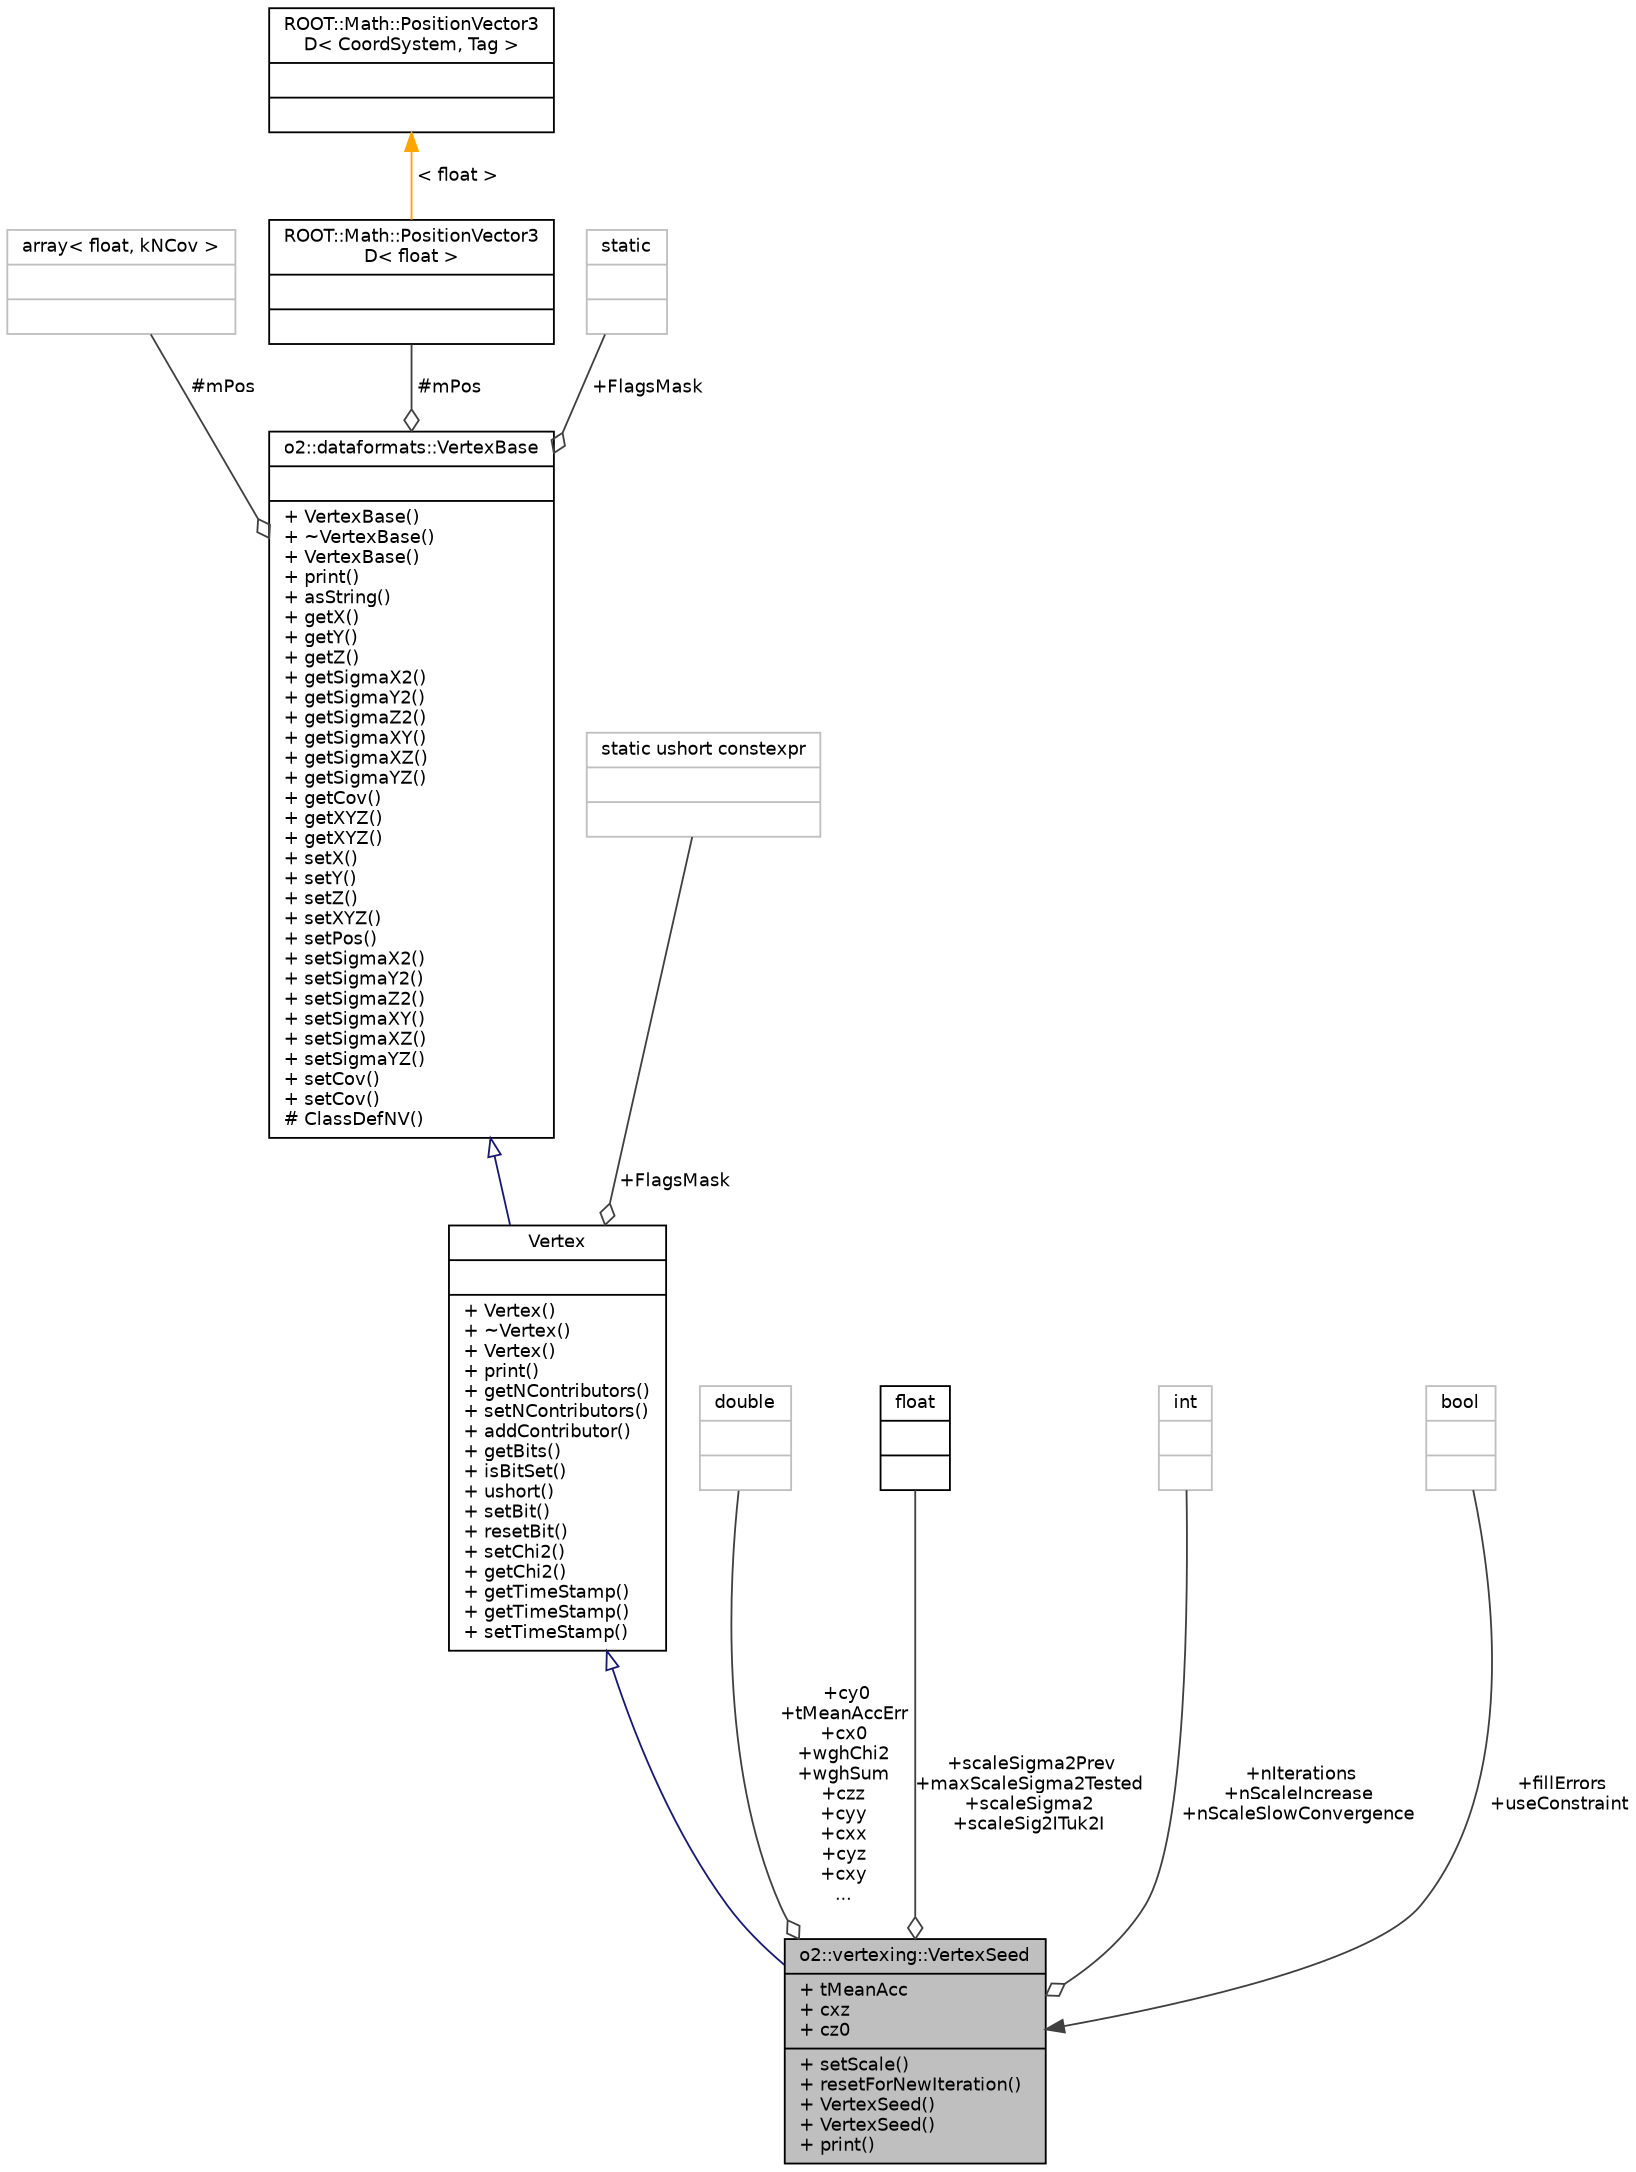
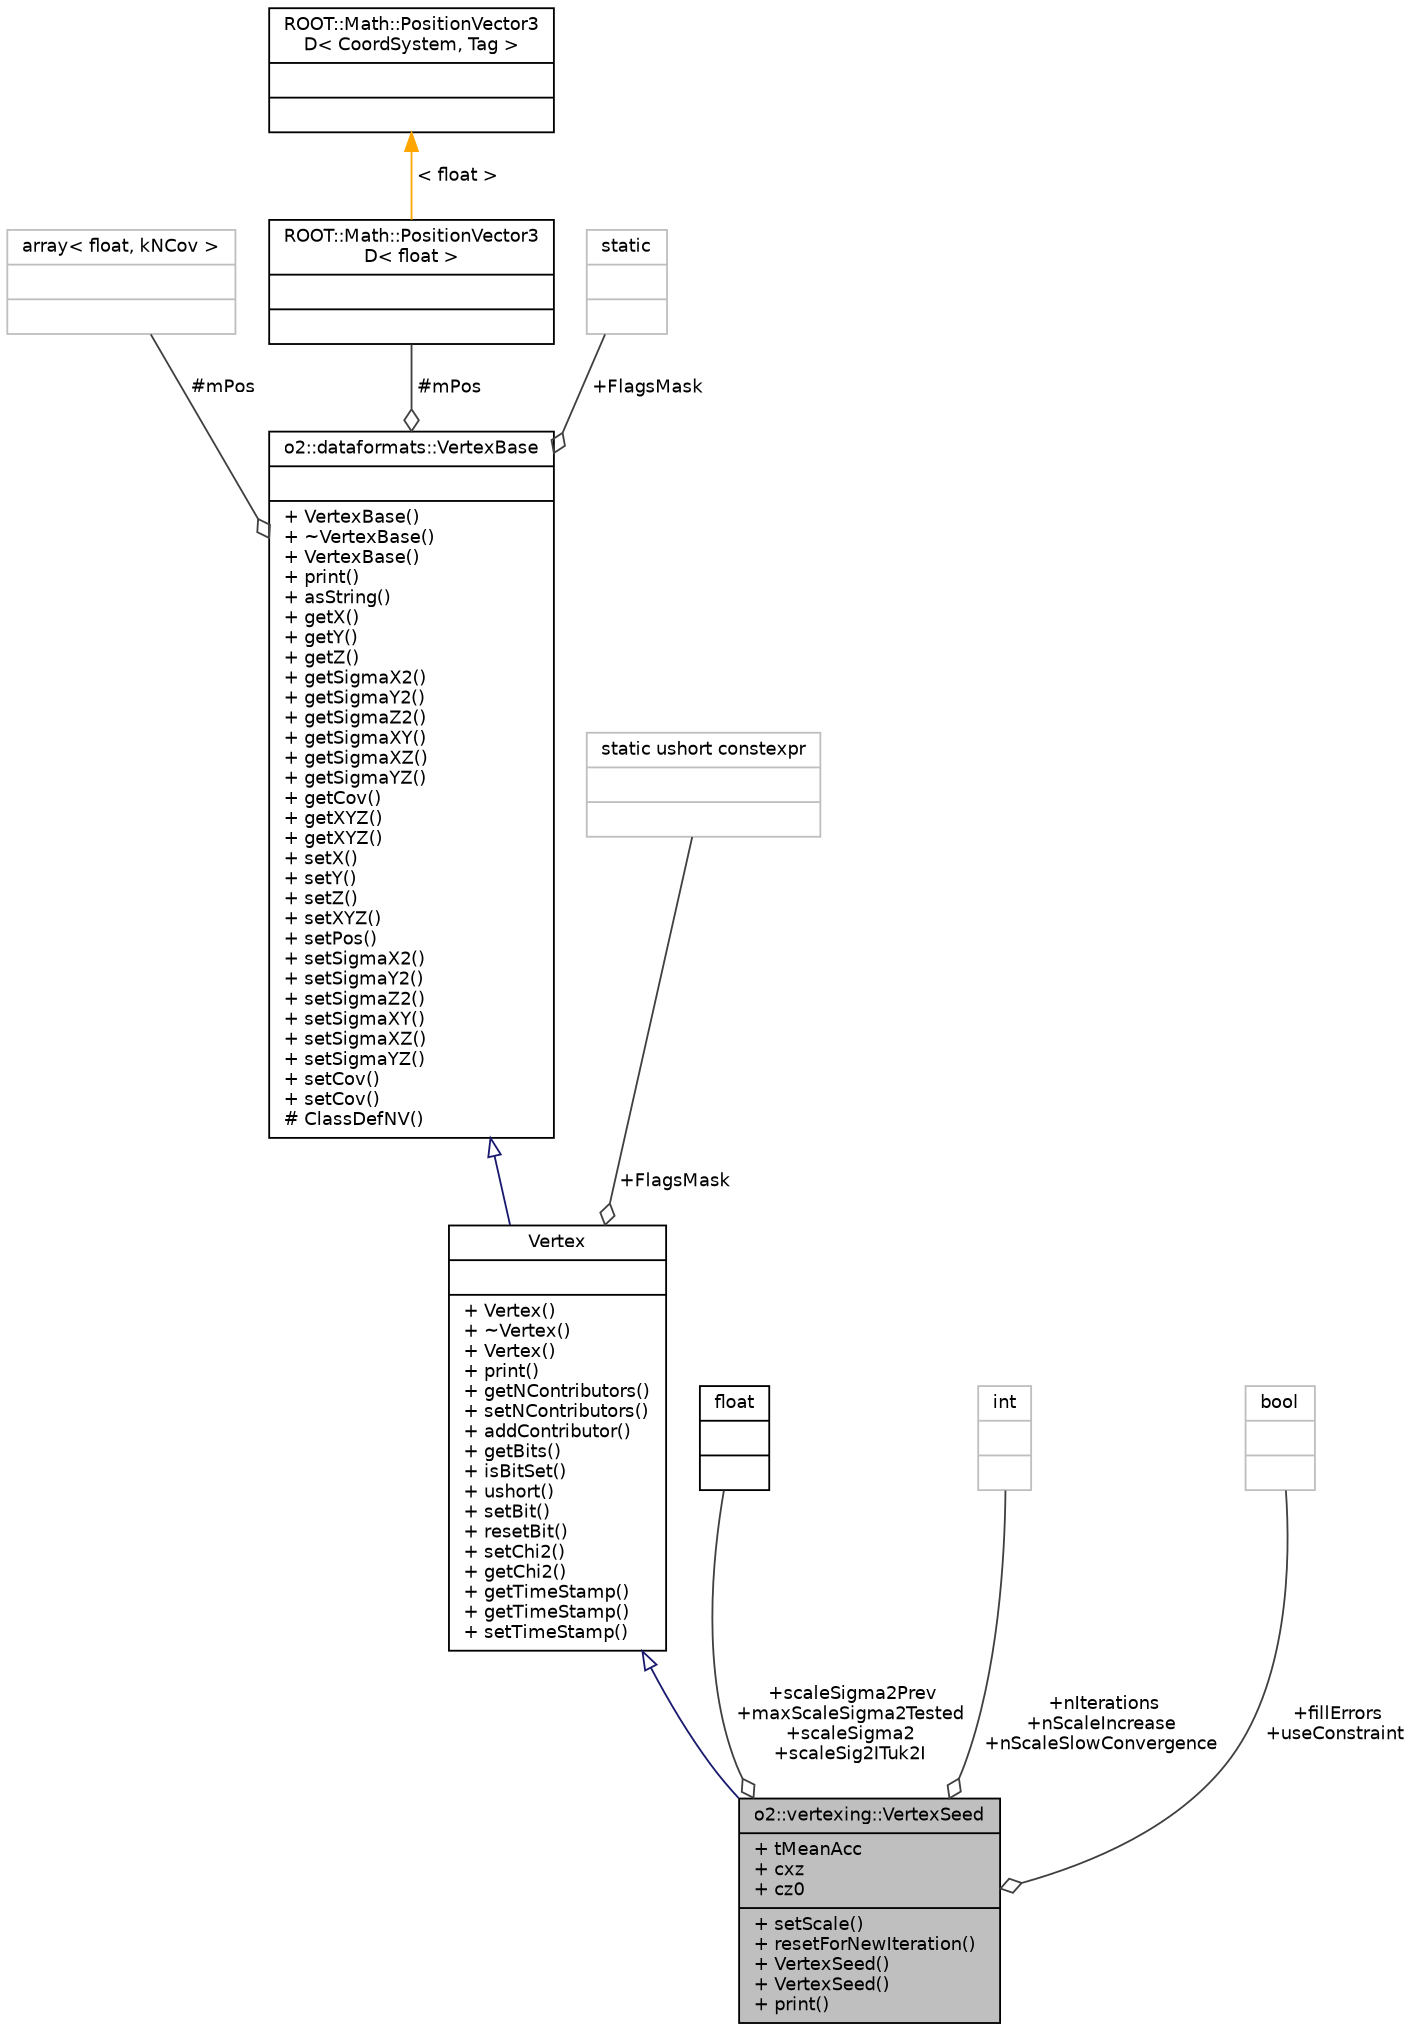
node "double": removed
edge "bool" -> "o2::vertexing::VertexSeed": arrowhead normal -> odiamond
